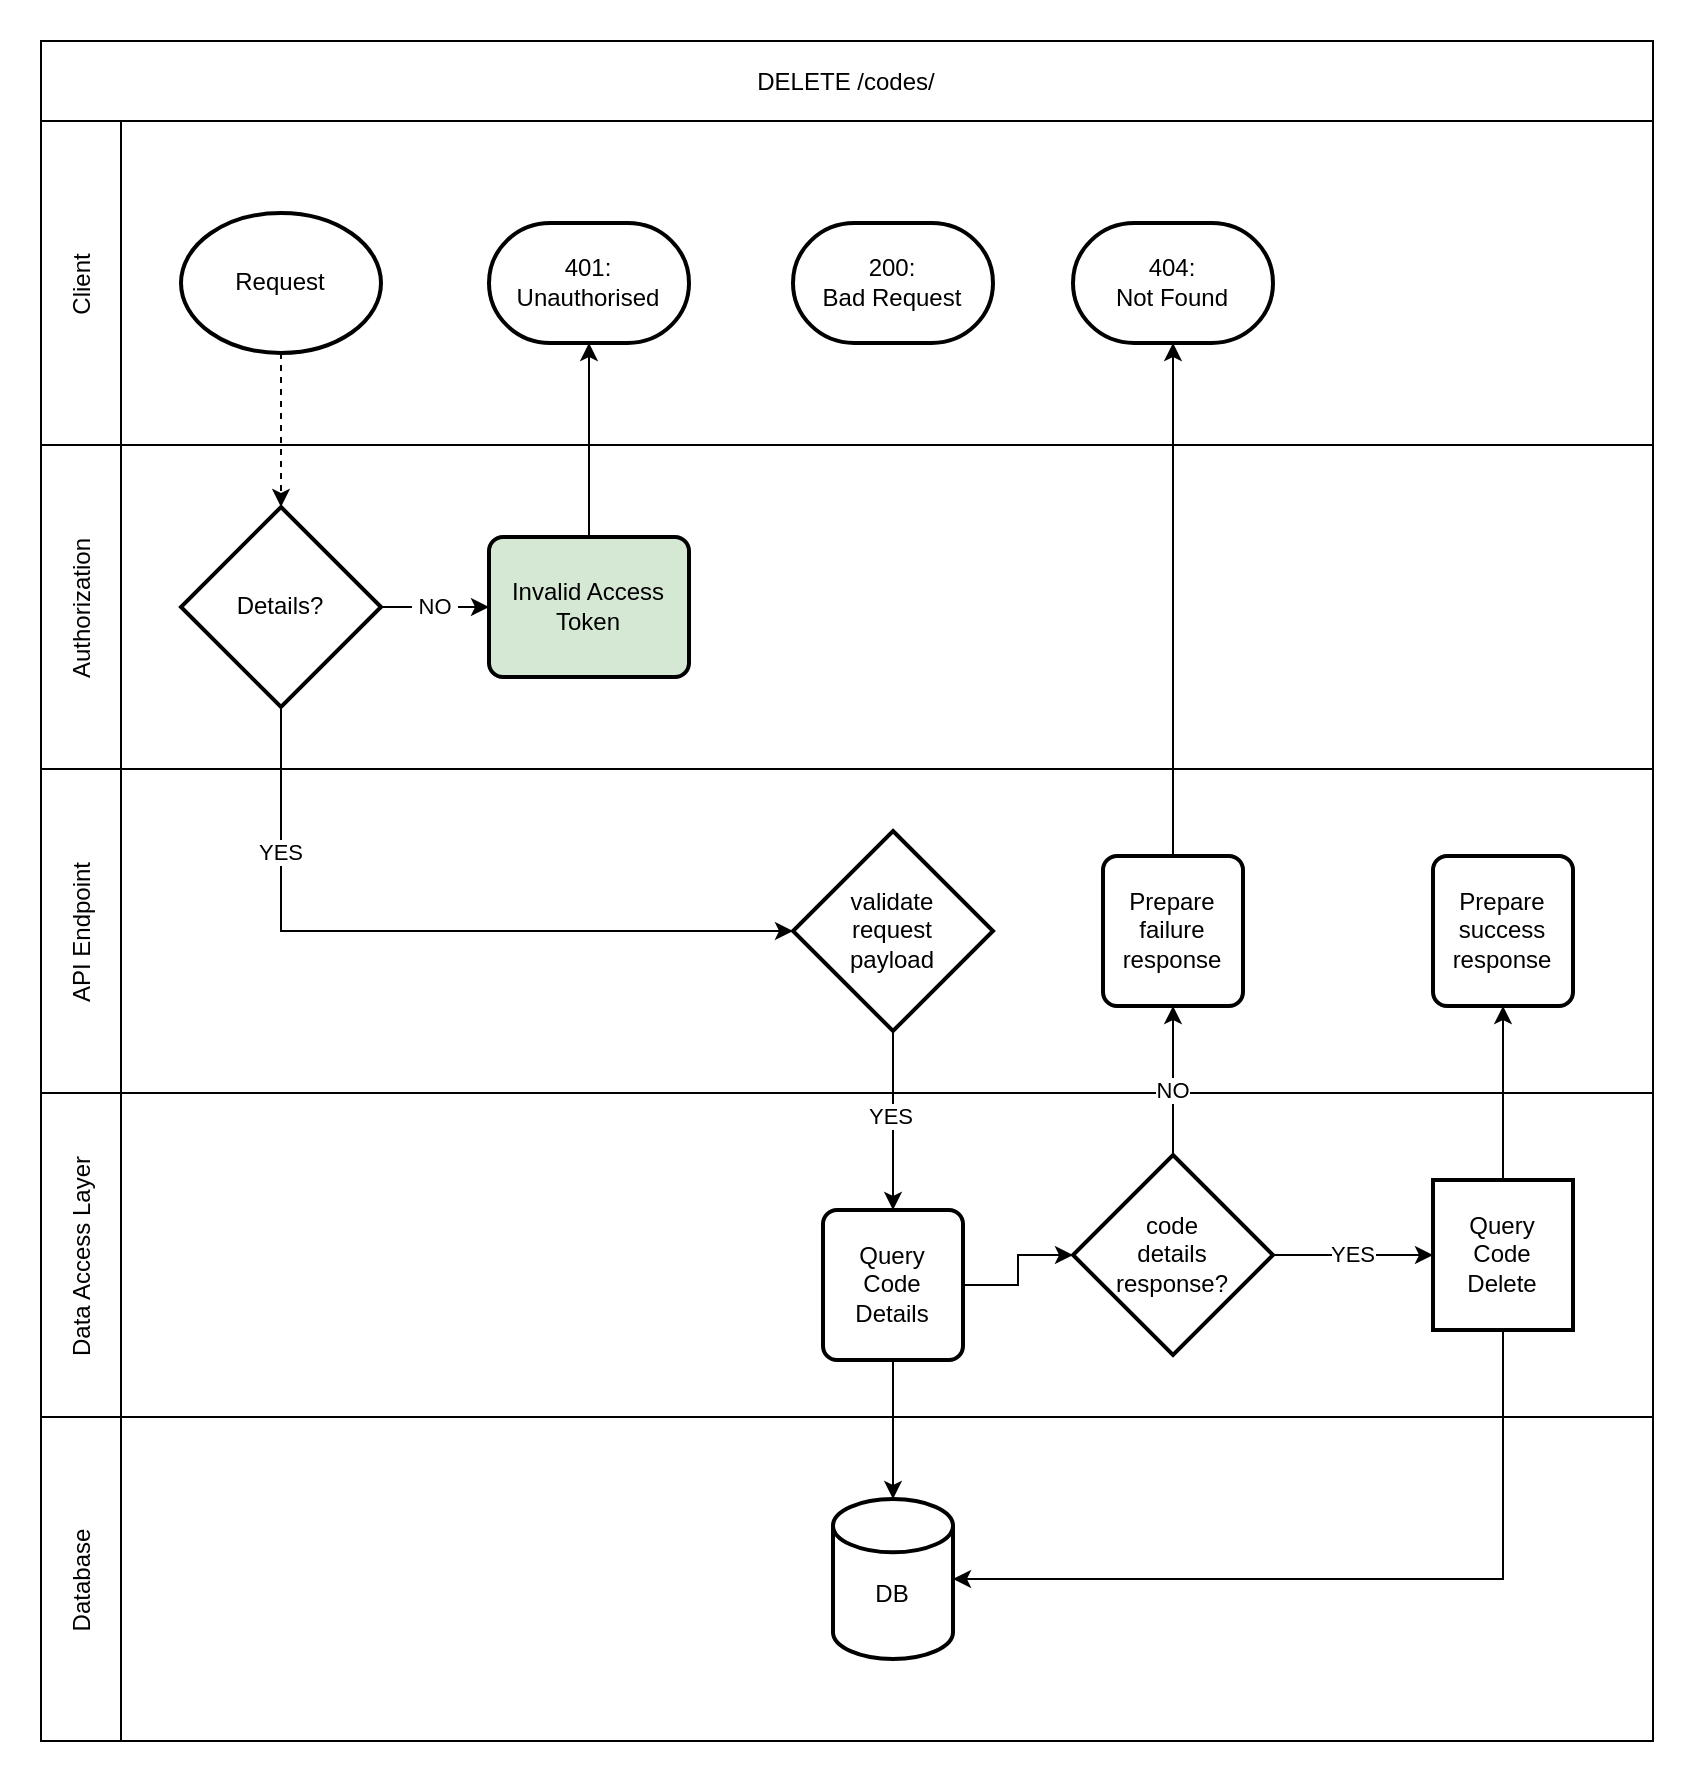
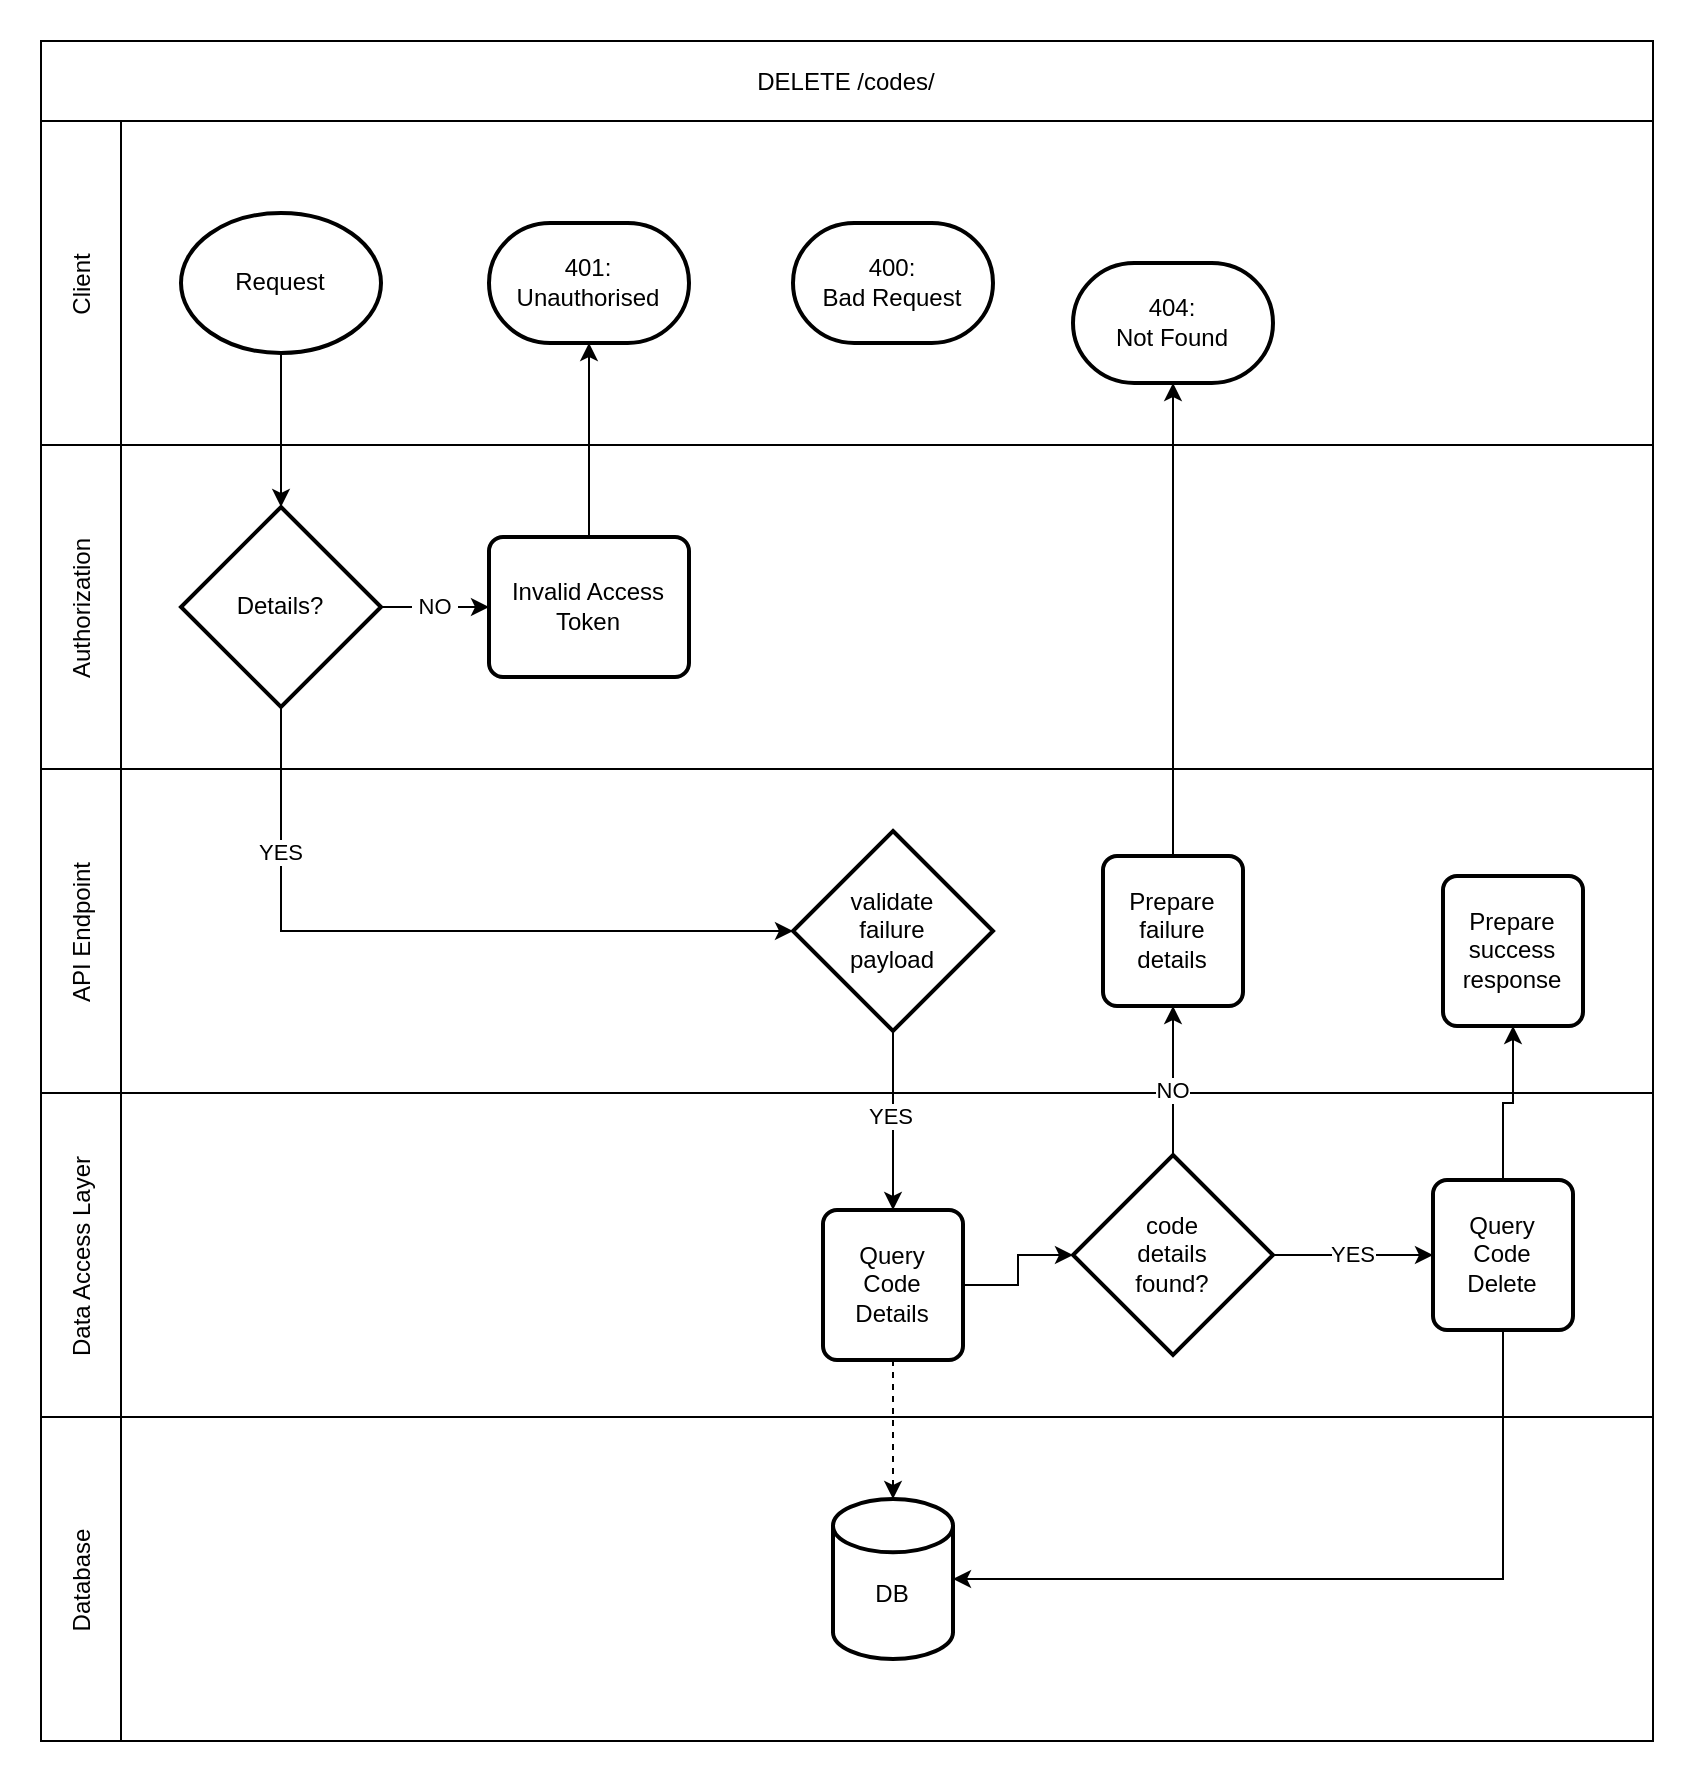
node "200: Bad Request": label "200: Bad Request" -> "400: Bad Request"
node "404: Not Found": moved (1173, 283) -> (1173, 323)
edge "Request" -> "Details?": style dashed -> solid
node "Invalid Access Token": fillcolor #d5e8d4 -> #ffffff
node "validate request payload": label "validate request payload" -> "validate failure payload"
node "Prepare failure response": label "Prepare failure response" -> "Prepare failure details"
node "Prepare success response": moved (1503, 931) -> (1513, 951)
node "code details response?": label "code details response?" -> "code details found?"
node "Query Code Delete": shape rectangle -> rounded rectangle
edge "Query Code Details" -> "DB": style solid -> dashed
